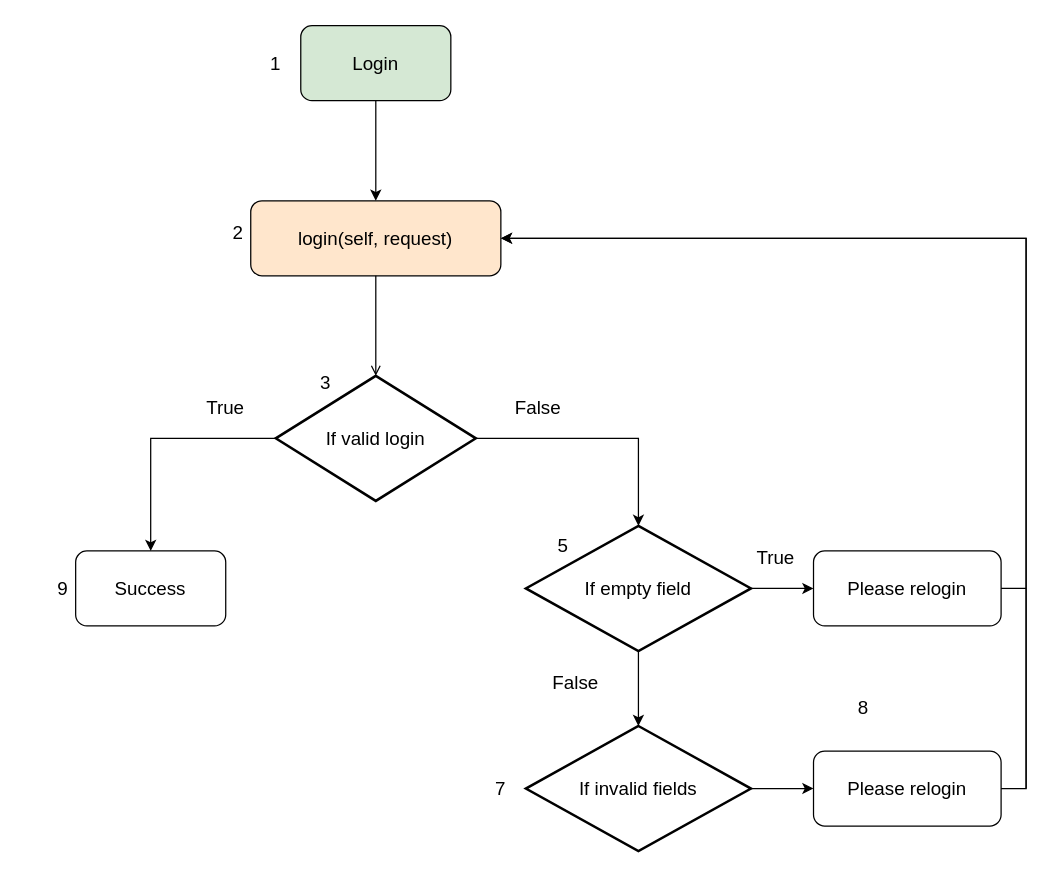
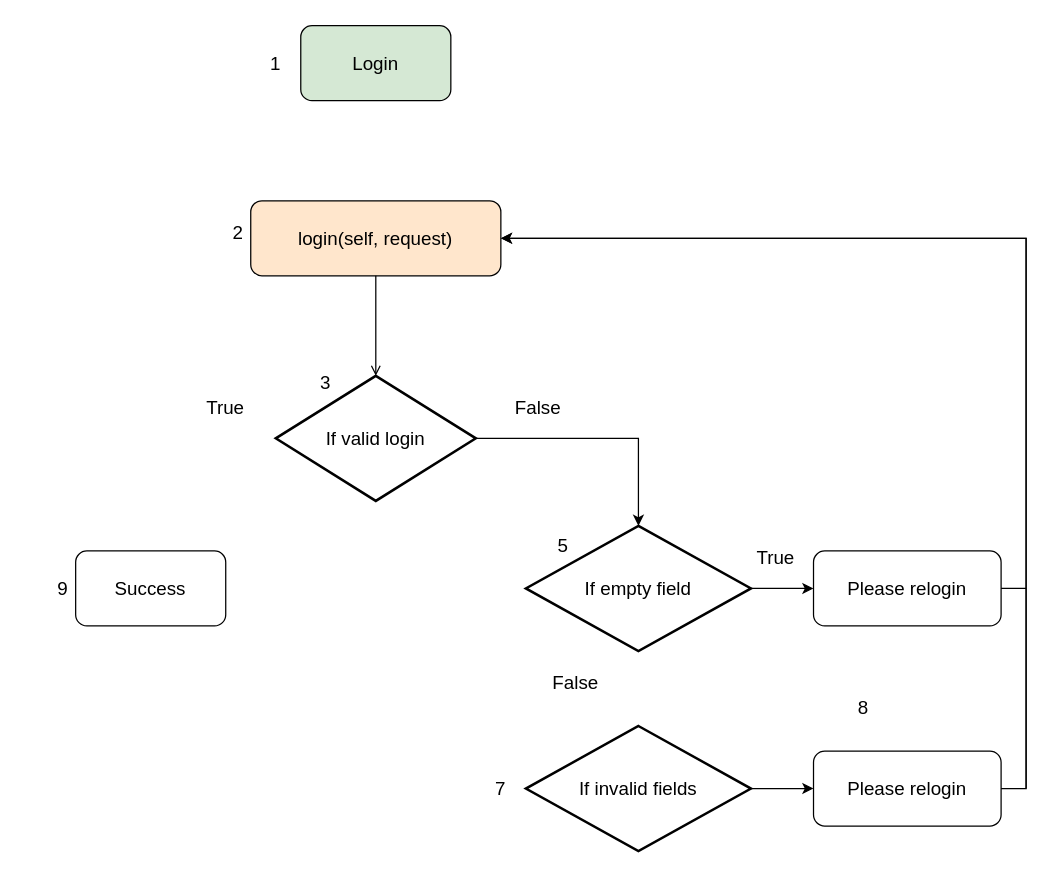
edge "Login" -> "login(self, request)": removed
edge "If valid login" -> "Success": removed
edge "If empty field" -> "If invalid fields": removed
